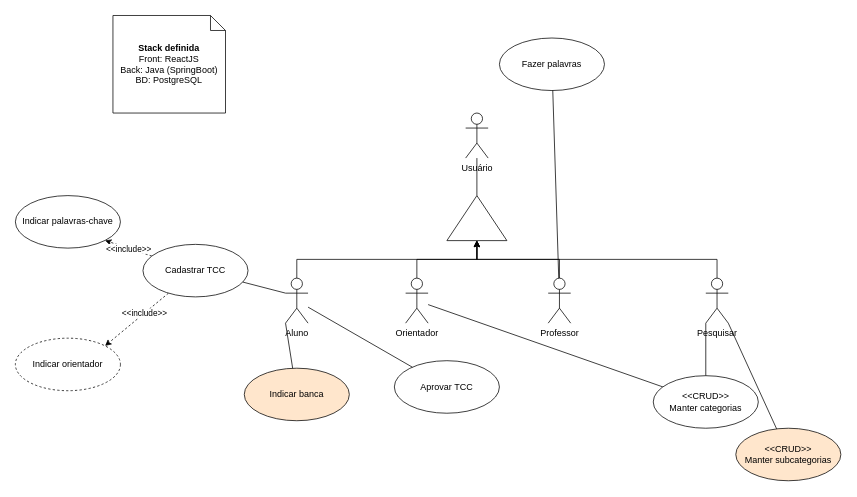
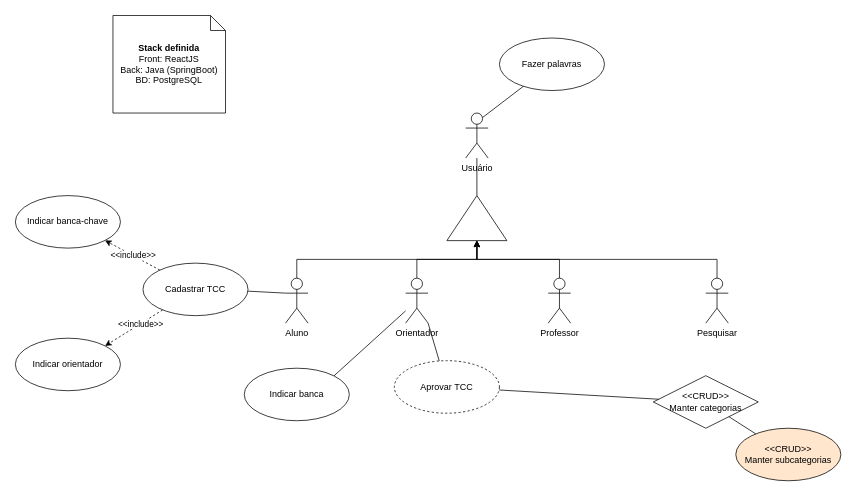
edge "Fazer palavras" -- "Professor": now "Fazer palavras" -- "Usuário"
node "Indicar palavras-chave": label "Indicar palavras-chave" -> "Indicar banca-chave"
node "Cadastrar TCC": moved (195, 270) -> (195, 289)
edge "Aluno" -- "Aprovar TCC": now "Orientador" -- "Aprovar TCC"
edge "Orientador" -- "<<CRUD>> Manter categorias": now "Orientador" -- "Indicar banca"
edge "Aluno" -- "Indicar banca": removed
edge "Pesquisar" -- "<<CRUD>> Manter categorias": now "Aprovar TCC" -- "<<CRUD>> Manter categorias"
node "Indicar orientador": style dashed -> solid
edge "Pesquisar" -- "<<CRUD>> Manter subcategorias": now "<<CRUD>> Manter categorias" -- "<<CRUD>> Manter subcategorias"
node "Aprovar TCC": style solid -> dashed
node "Indicar banca": fillcolor #ffe6cc -> #ffffff
node "<<CRUD>> Manter categorias": shape ellipse -> diamond
